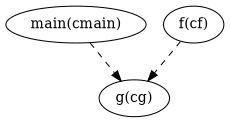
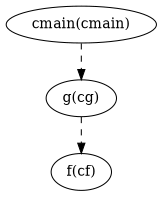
node "main(cmain)": label "main(cmain)" -> "cmain(cmain)"
edge "f(cf)" -> "g(cg)": reversed
